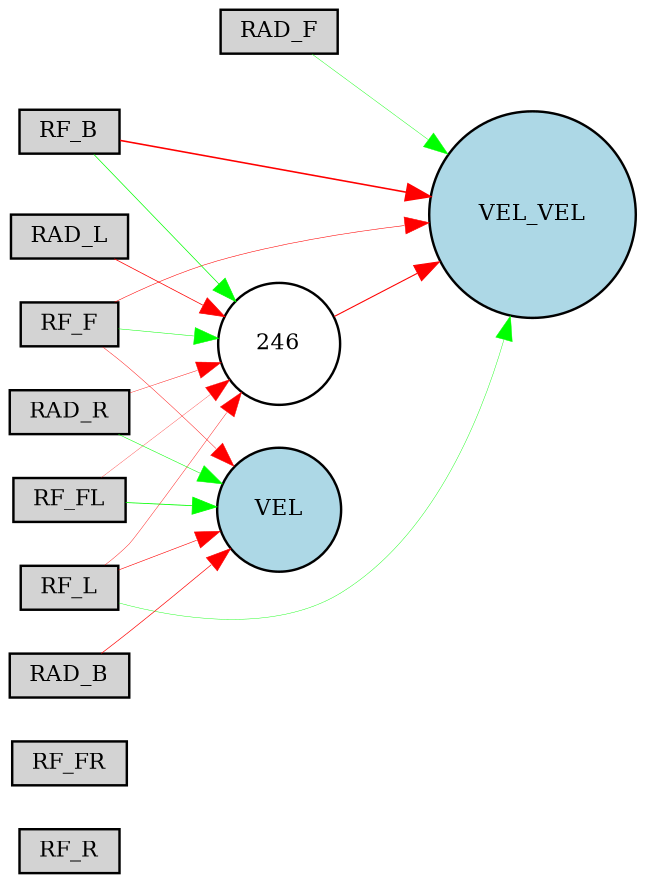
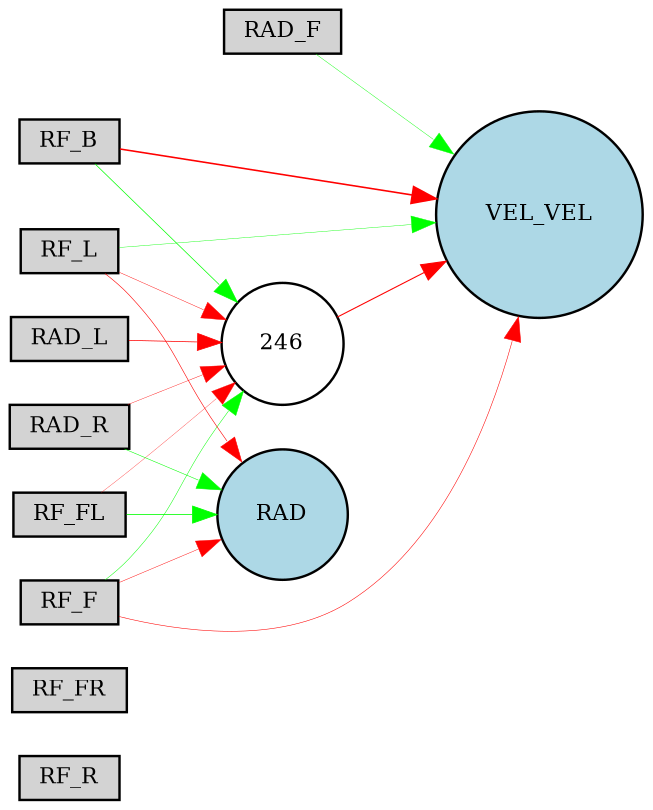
node "VEL": label "VEL" -> "RAD"
node "RAD_B": removed
